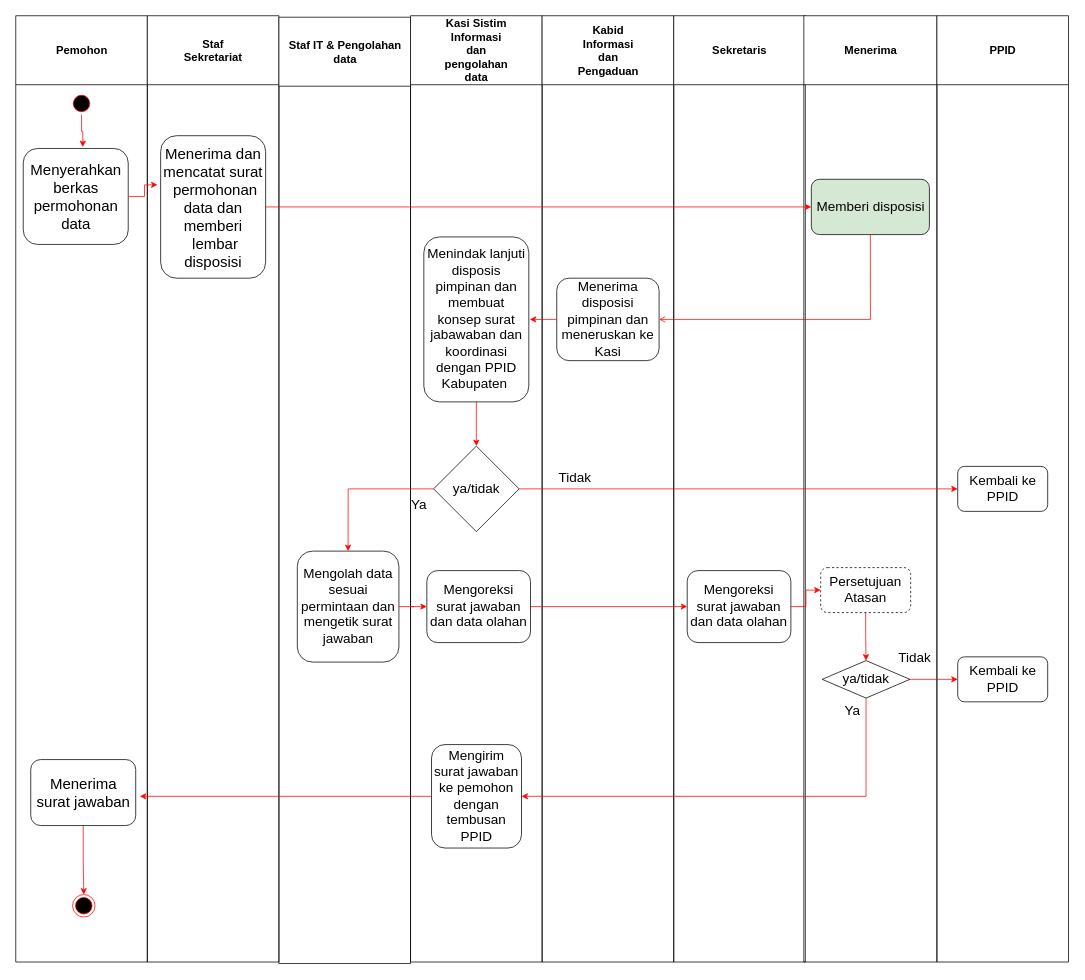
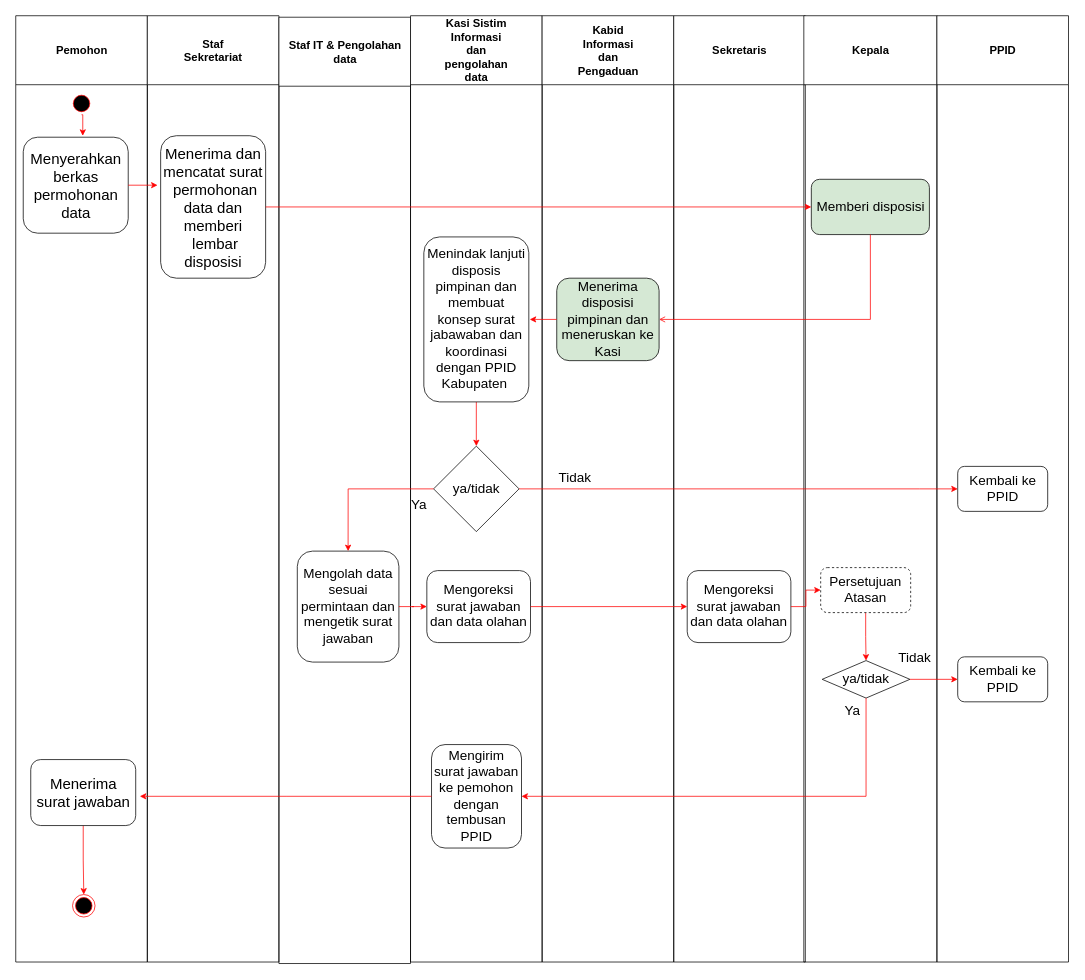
node "Menerima": label "Menerima" -> "Kepala"
node "Menyerahkan berkas permohonan data": moved (76, 196) -> (76, 185)
node "Menerima disposisi pimpinan danmeneruskan ke Kasi": fillcolor #ffffff -> #d5e8d4
